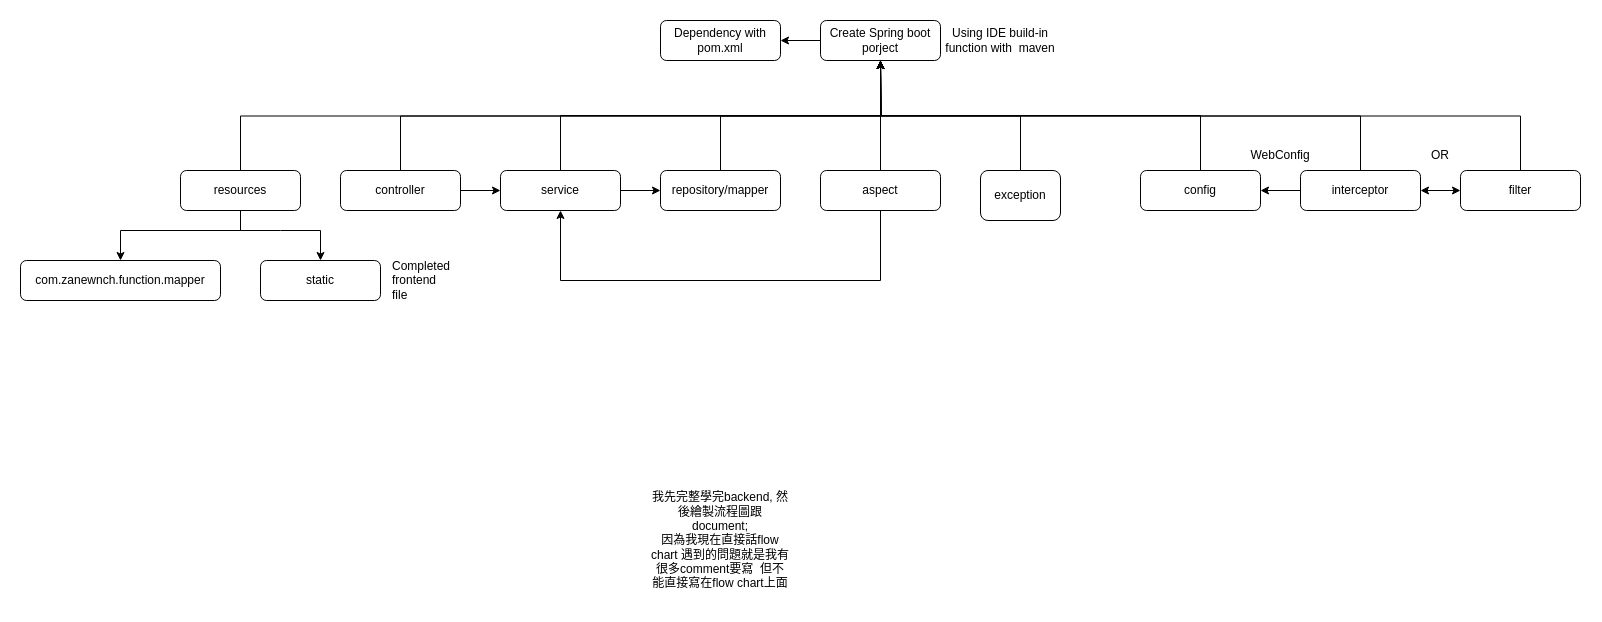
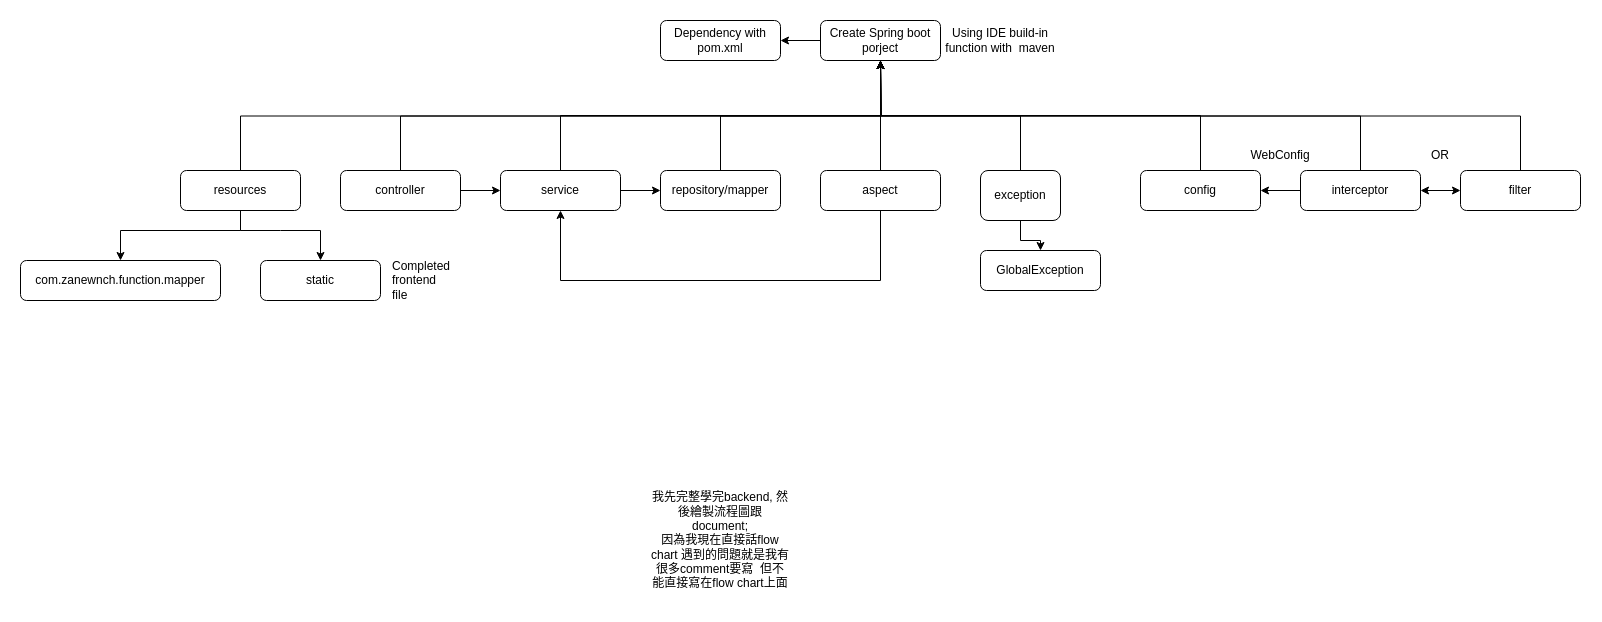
edge "exception" -> "GlobalException": added
node "GlobalException": added
